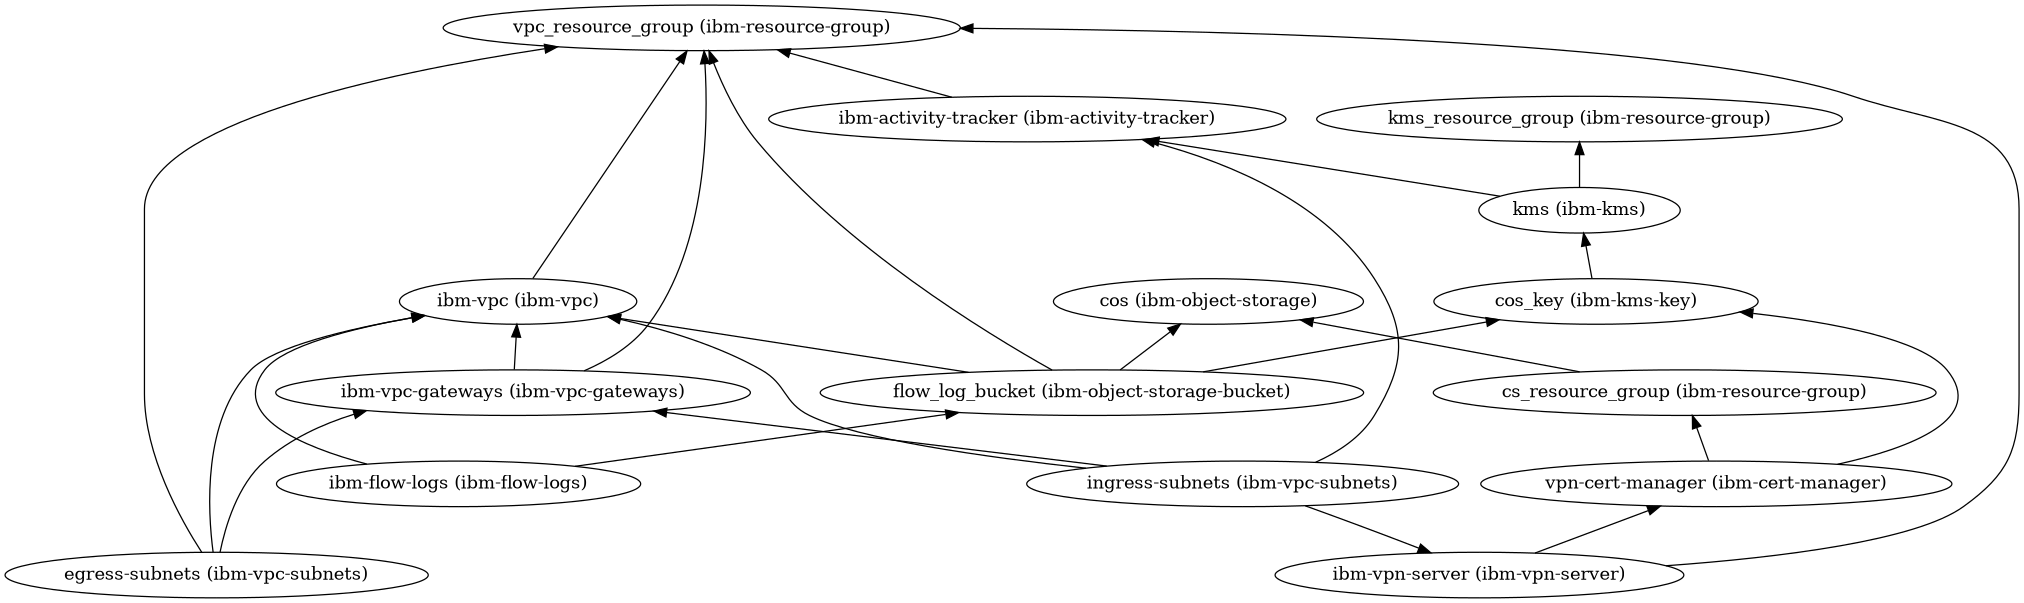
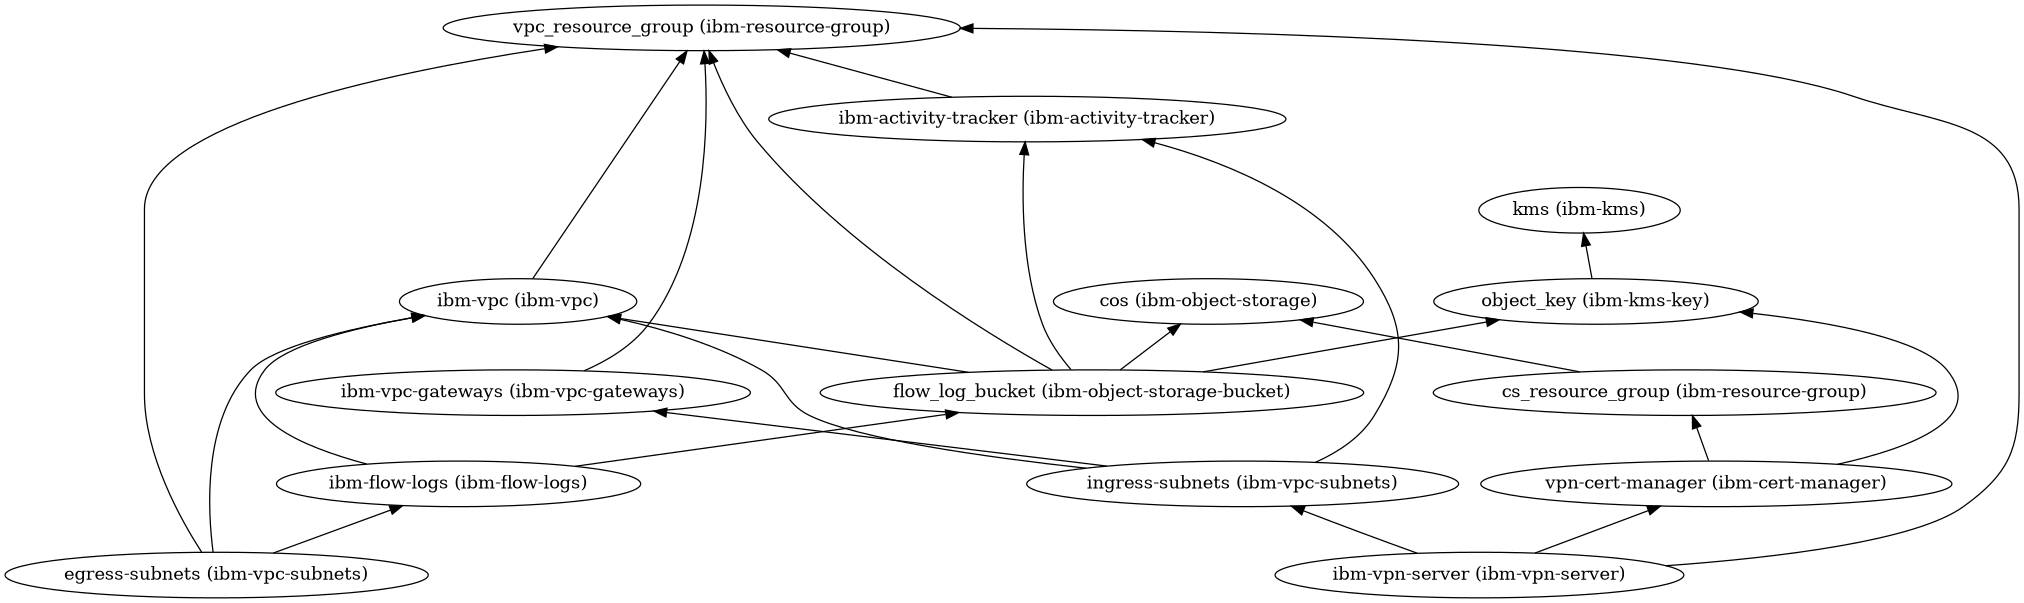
node "kms_resource_group (ibm-resource-group)": removed
edge "kms (ibm-kms)" -> "ibm-activity-tracker (ibm-activity-tracker)": now "flow_log_bucket (ibm-object-storage-bucket)" -> "ibm-activity-tracker (ibm-activity-tracker)"
node "cos_key (ibm-kms-key)": label "cos_key (ibm-kms-key)" -> "object_key (ibm-kms-key)"
edge "ibm-vpc-gateways (ibm-vpc-gateways)" -> "ibm-vpc (ibm-vpc)": removed
edge "egress-subnets (ibm-vpc-subnets)" -> "ibm-vpc-gateways (ibm-vpc-gateways)": now "egress-subnets (ibm-vpc-subnets)" -> "ibm-flow-logs (ibm-flow-logs)"
edge "ingress-subnets (ibm-vpc-subnets)" -> "ibm-vpn-server (ibm-vpn-server)": reversed
